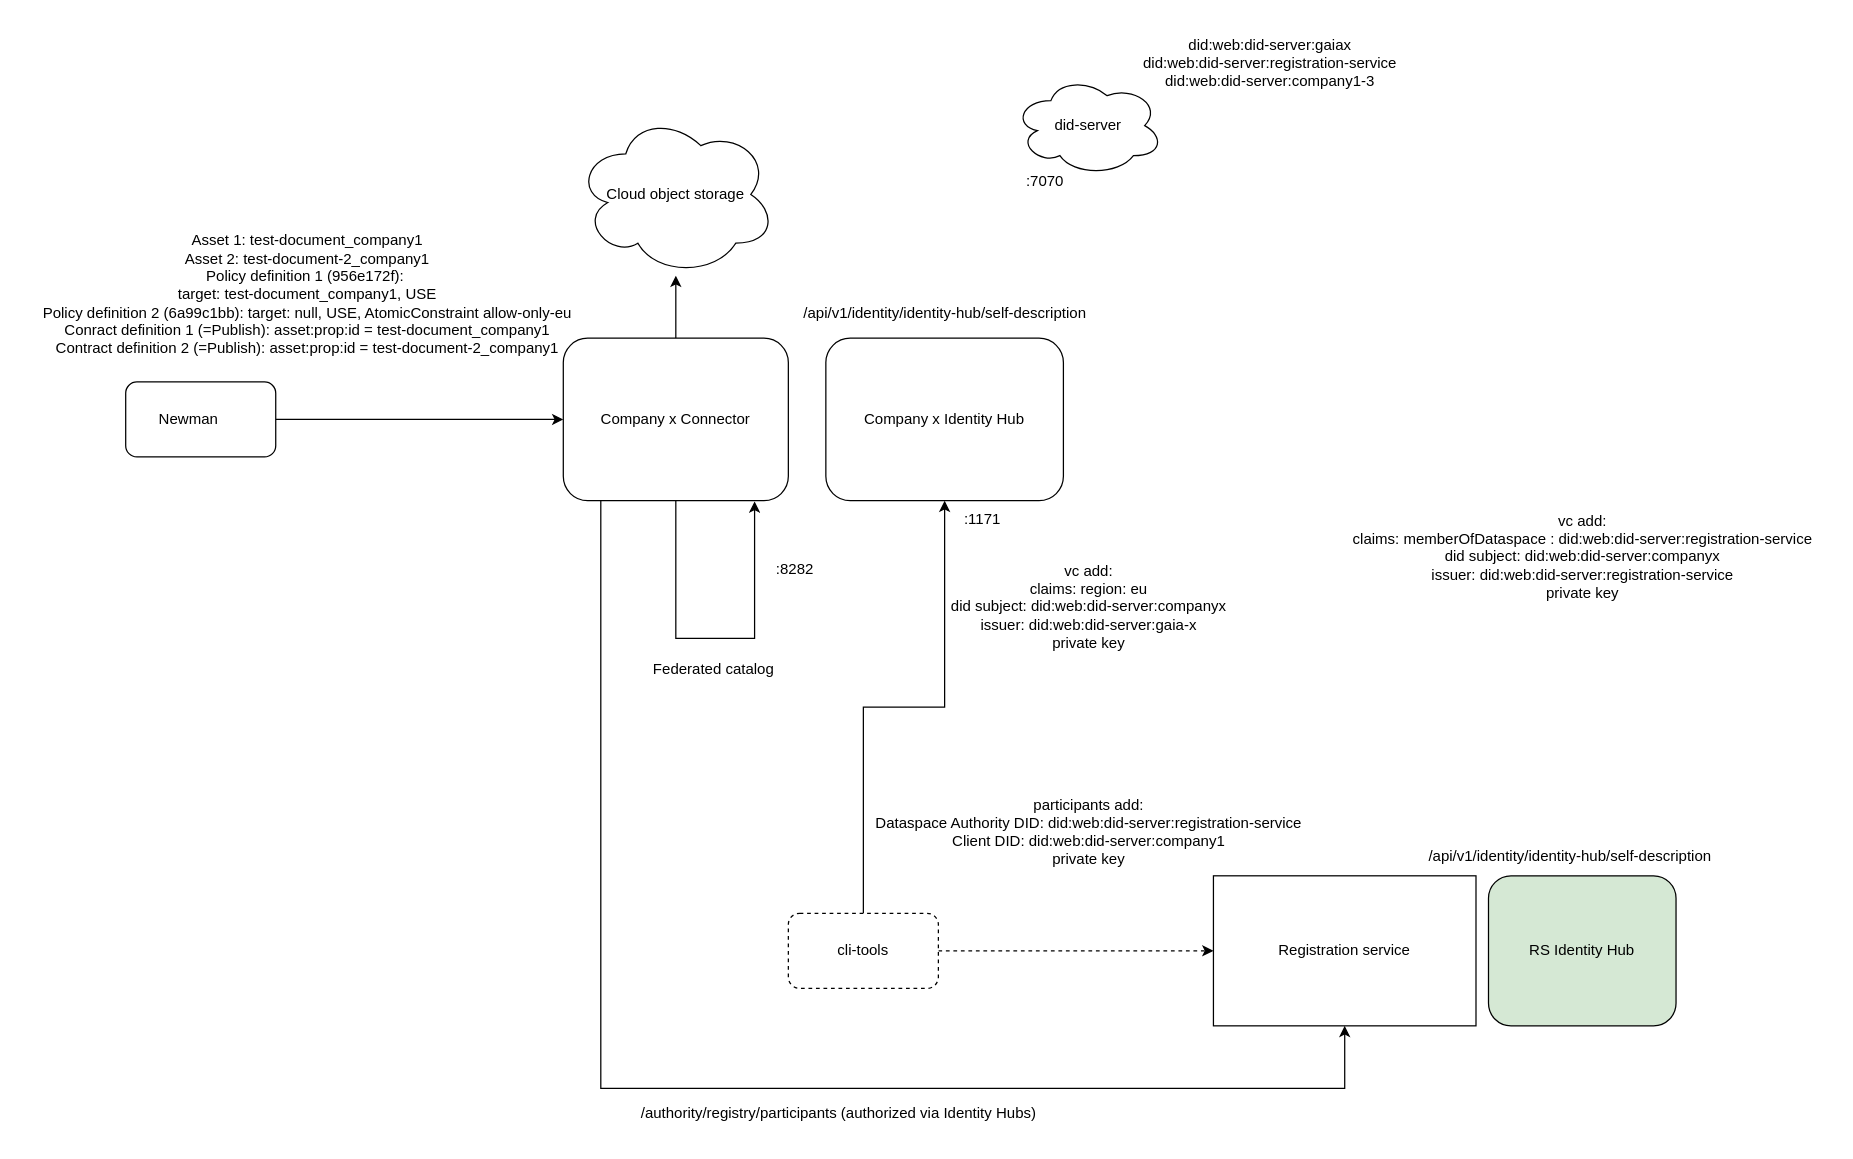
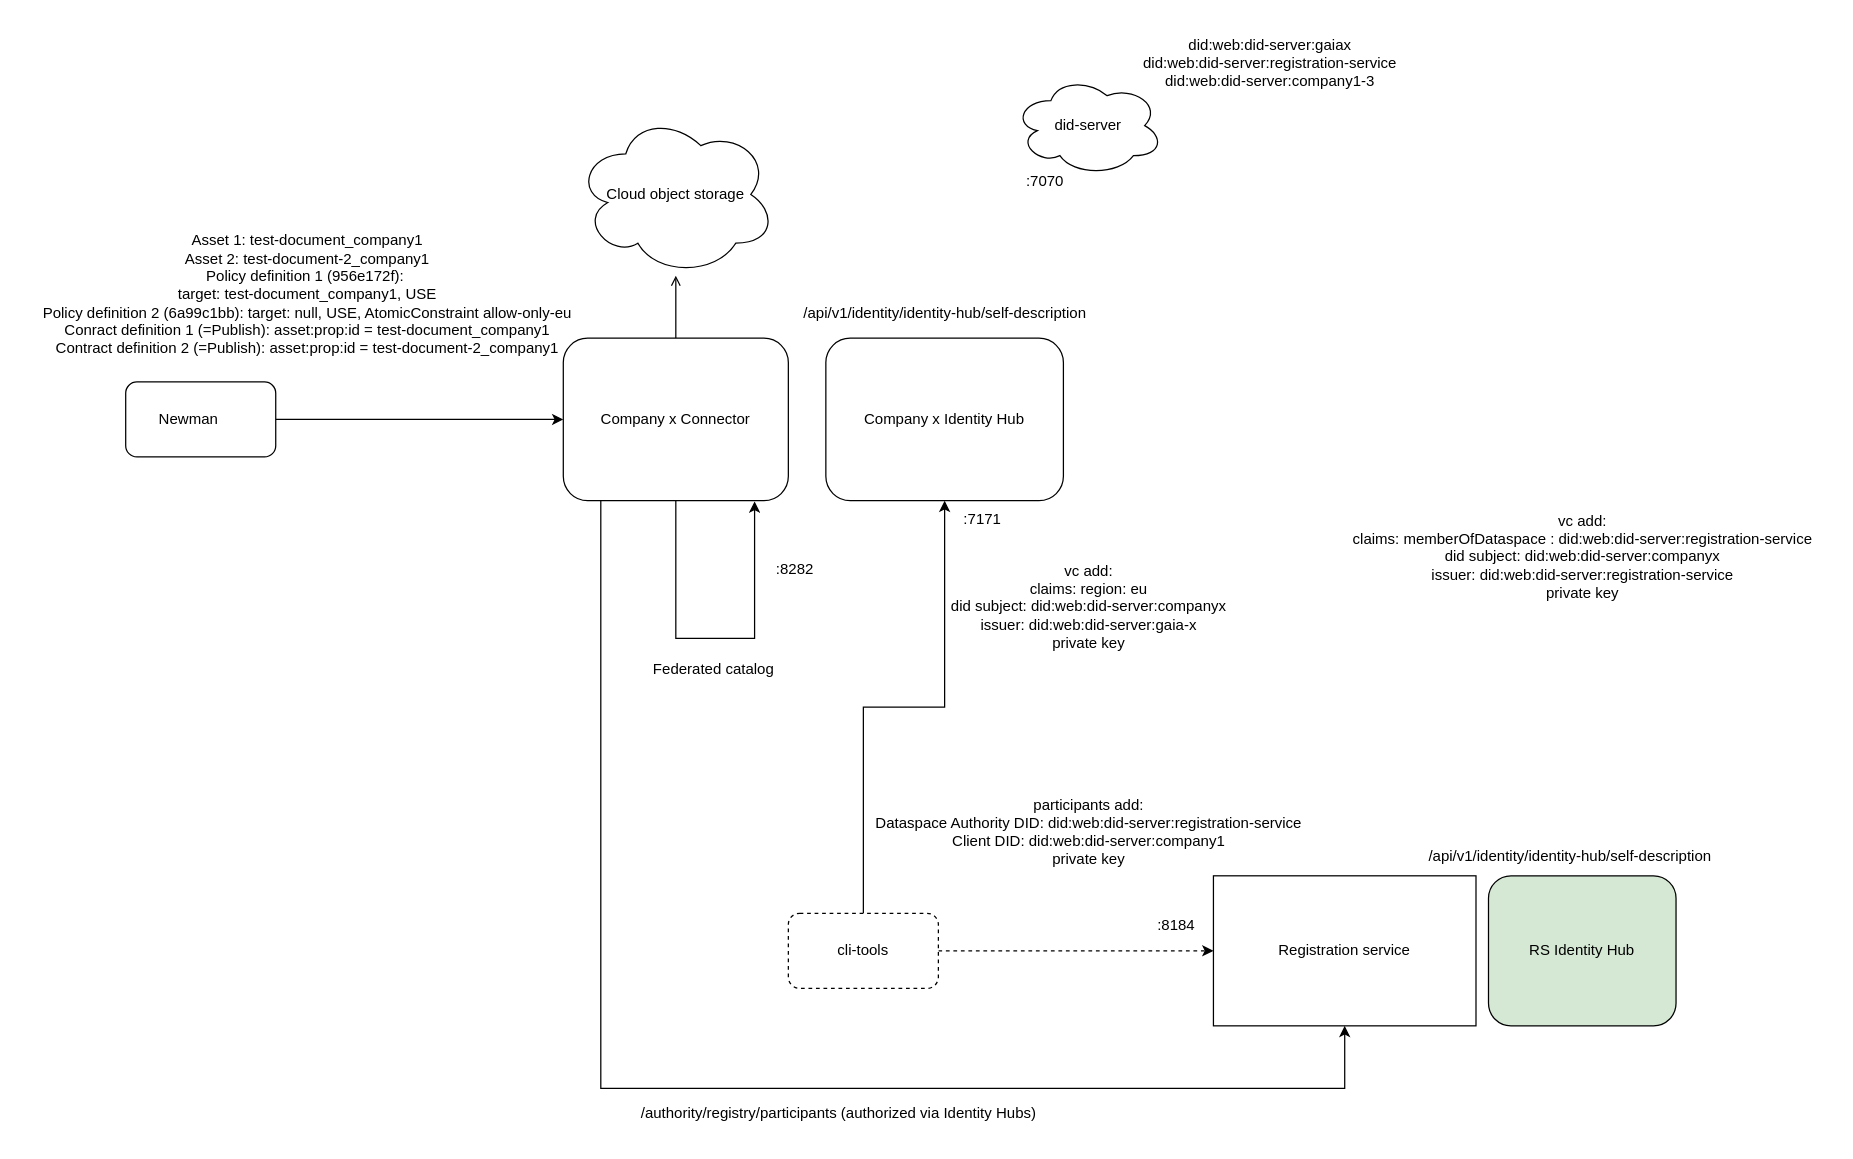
edge "Company x Connector" -> "Cloud object storage": arrowhead classic -> open
node ":1171": label ":1171" -> ":7171"
node ":8184": added
